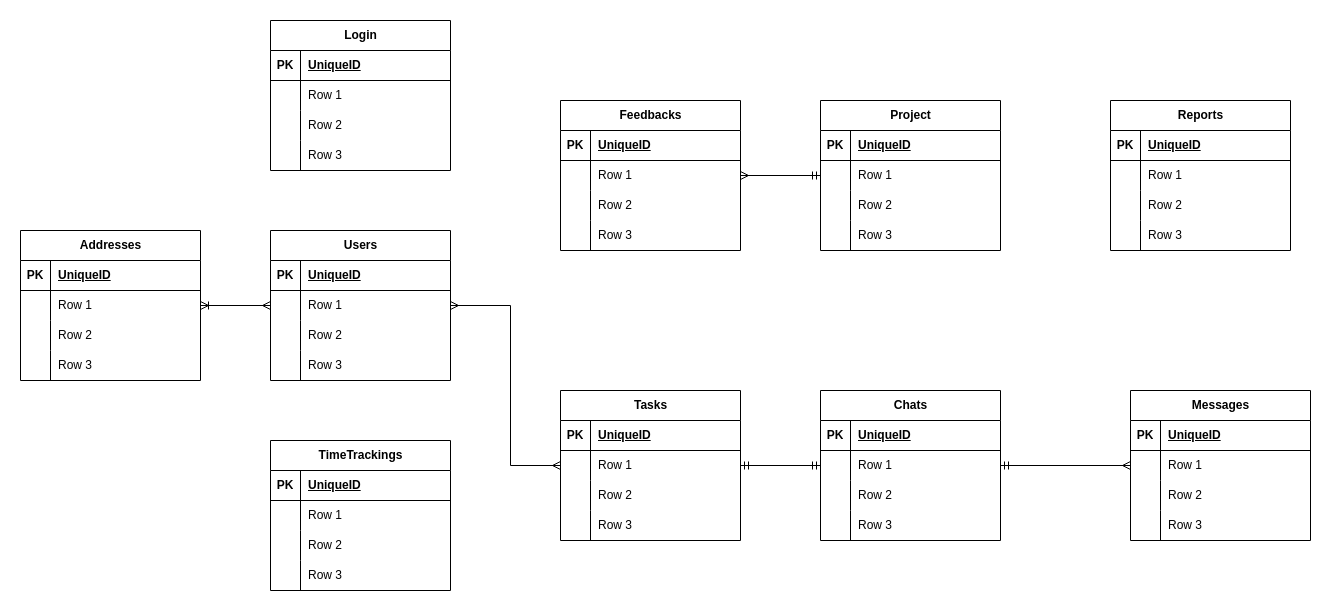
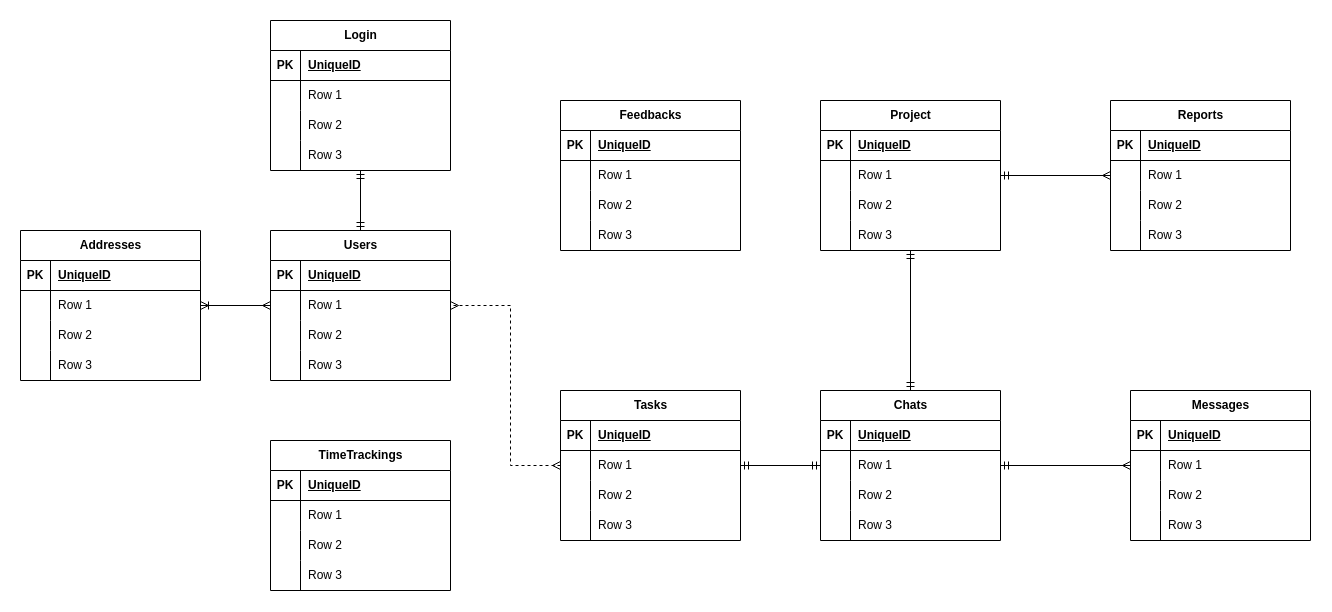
edge "Feedbacks" -- "Project": removed
edge "Project" -- "Reports": added
edge "Login" -- "Users": added
edge "Project" -- "Chats": added
edge "Users" -- "Tasks": style solid -> dashed
